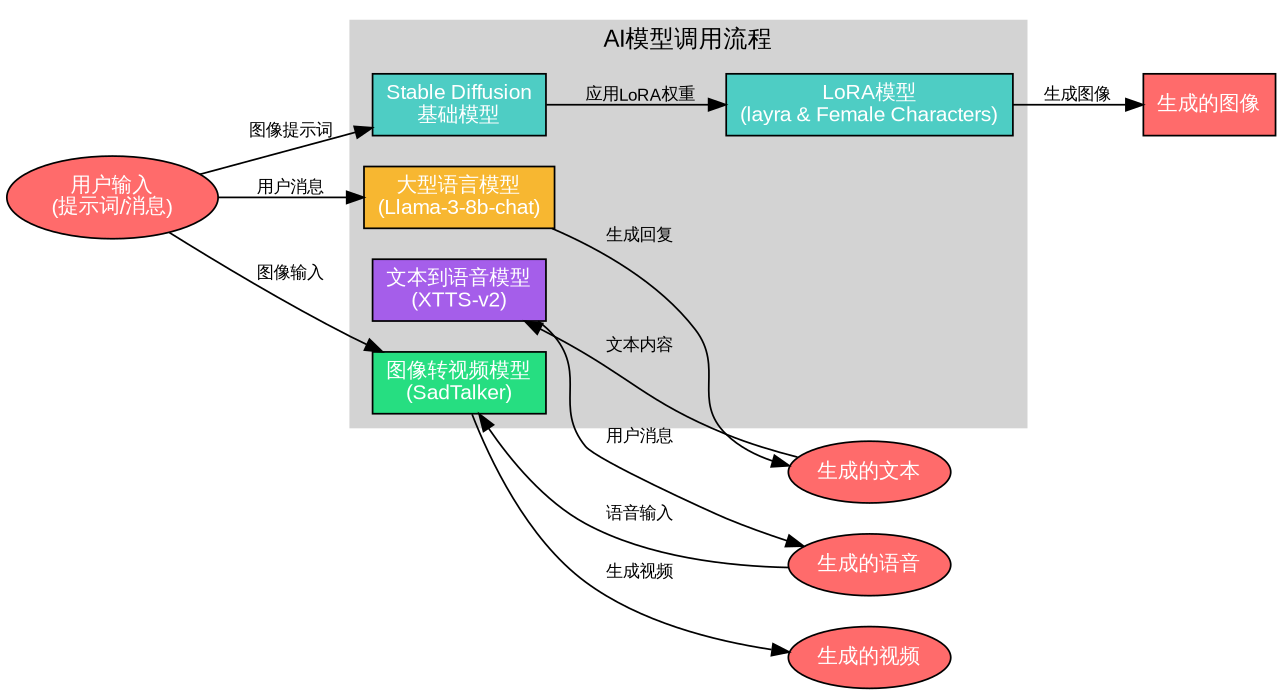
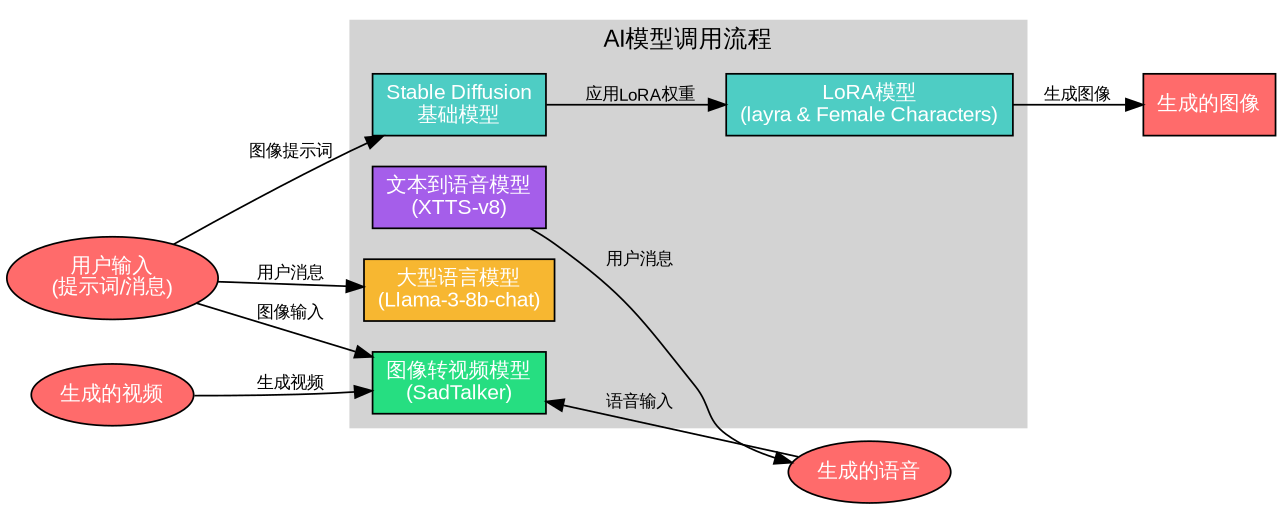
node "文本到语音模型 (XTTS-v2)": label "文本到语音模型 (XTTS-v2)" -> "文本到语音模型 (XTTS-v8)"
node "生成的文本": removed
edge "图像转视频模型 (SadTalker)" -> "生成的视频": reversed
